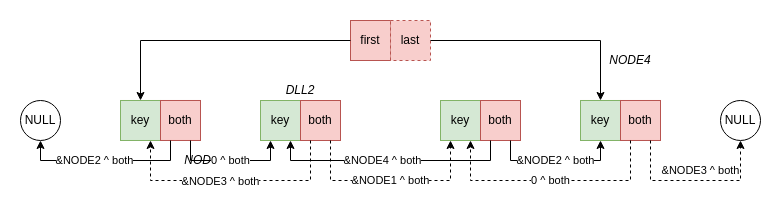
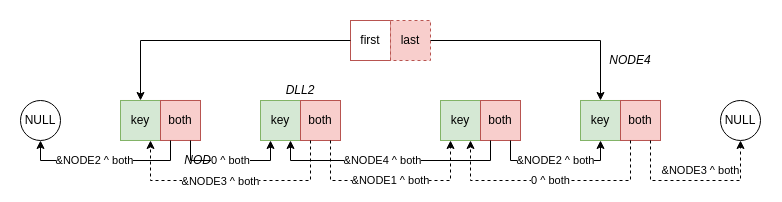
node "first": fillcolor #f8cecc -> #ffffff
